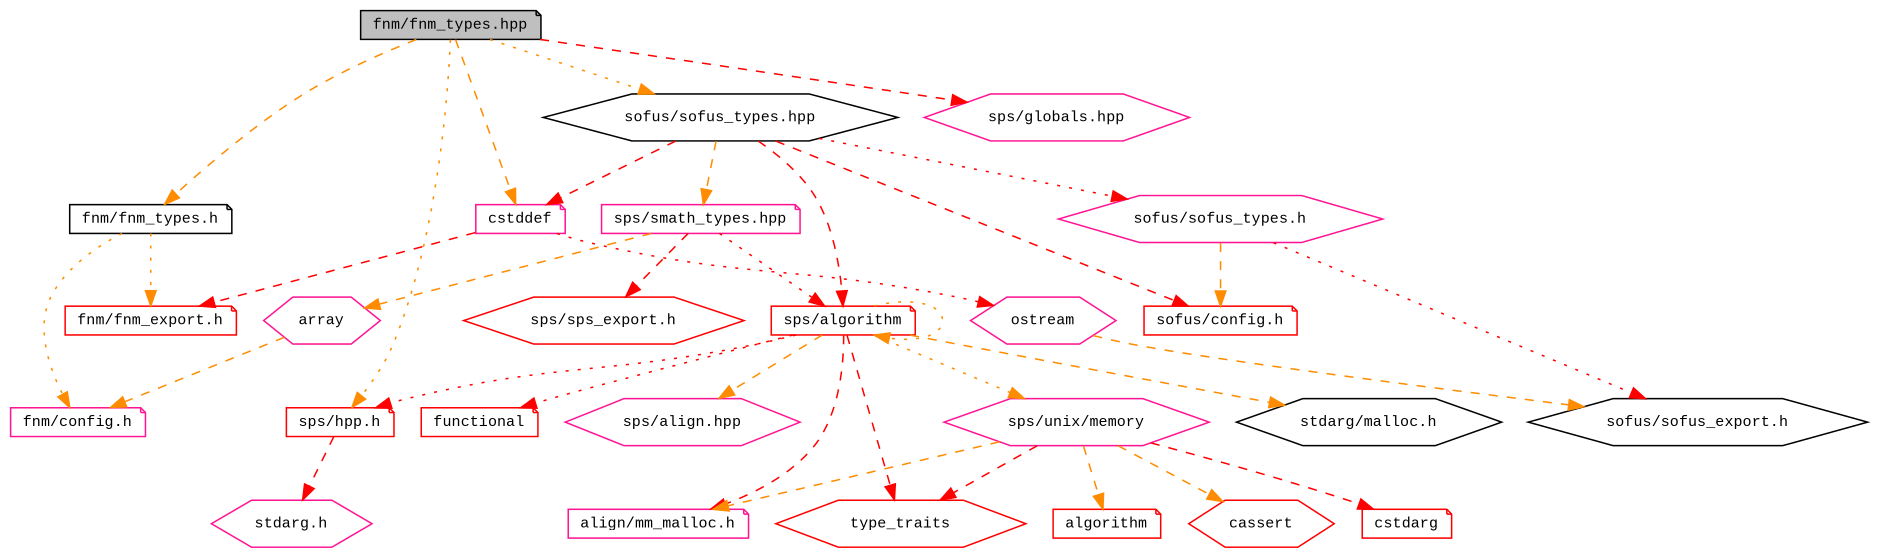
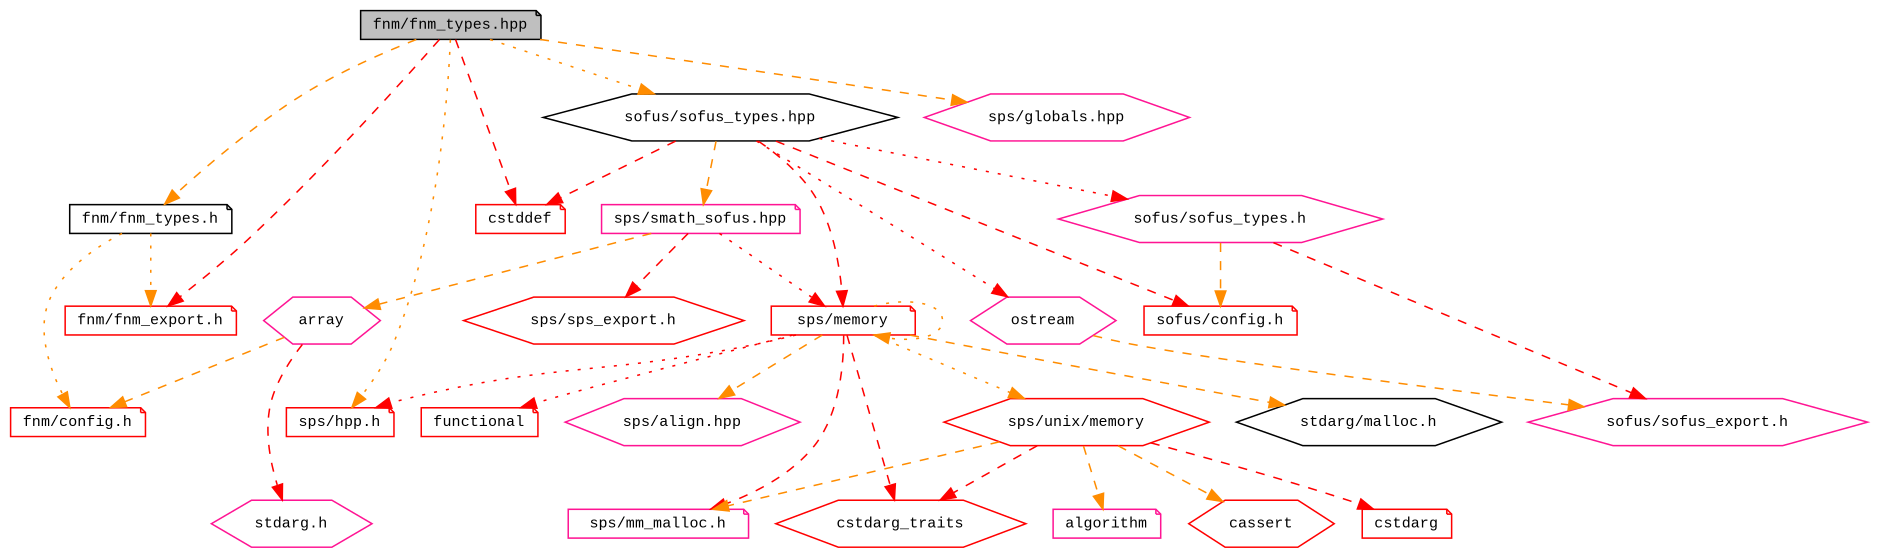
edge "fnm/fnm_types.hpp" -> "sps/globals.hpp": color red -> darkorange
edge "fnm/fnm_types.hpp" -> "cstddef": color darkorange -> red
node "cstddef": color deeppink -> red
node "sps/smath_types.hpp": label "sps/smath_types.hpp" -> "sps/smath_sofus.hpp"
edge "cstddef" -> "fnm/fnm_export.h": now "fnm/fnm_types.hpp" -> "fnm/fnm_export.h"
edge "cstddef" -> "ostream": now "sofus/sofus_types.hpp" -> "ostream"
edge "sofus/sofus_types.h" -> "sofus/sofus_export.h": style dotted -> dashed
node "sps/algorithm": label "sps/algorithm" -> "sps/memory"
node "fnm/config.h": color deeppink -> red
node "sps/unix/memory": color deeppink -> red
node "sofus/sofus_export.h": color black -> deeppink
edge "sps/hpp.h" -> "stdarg.h": now "array" -> "stdarg.h"
node "align/mm_malloc.h": label "align/mm_malloc.h" -> "sps/mm_malloc.h"
node "type_traits": label "type_traits" -> "cstdarg_traits"
node "algorithm": color red -> deeppink
